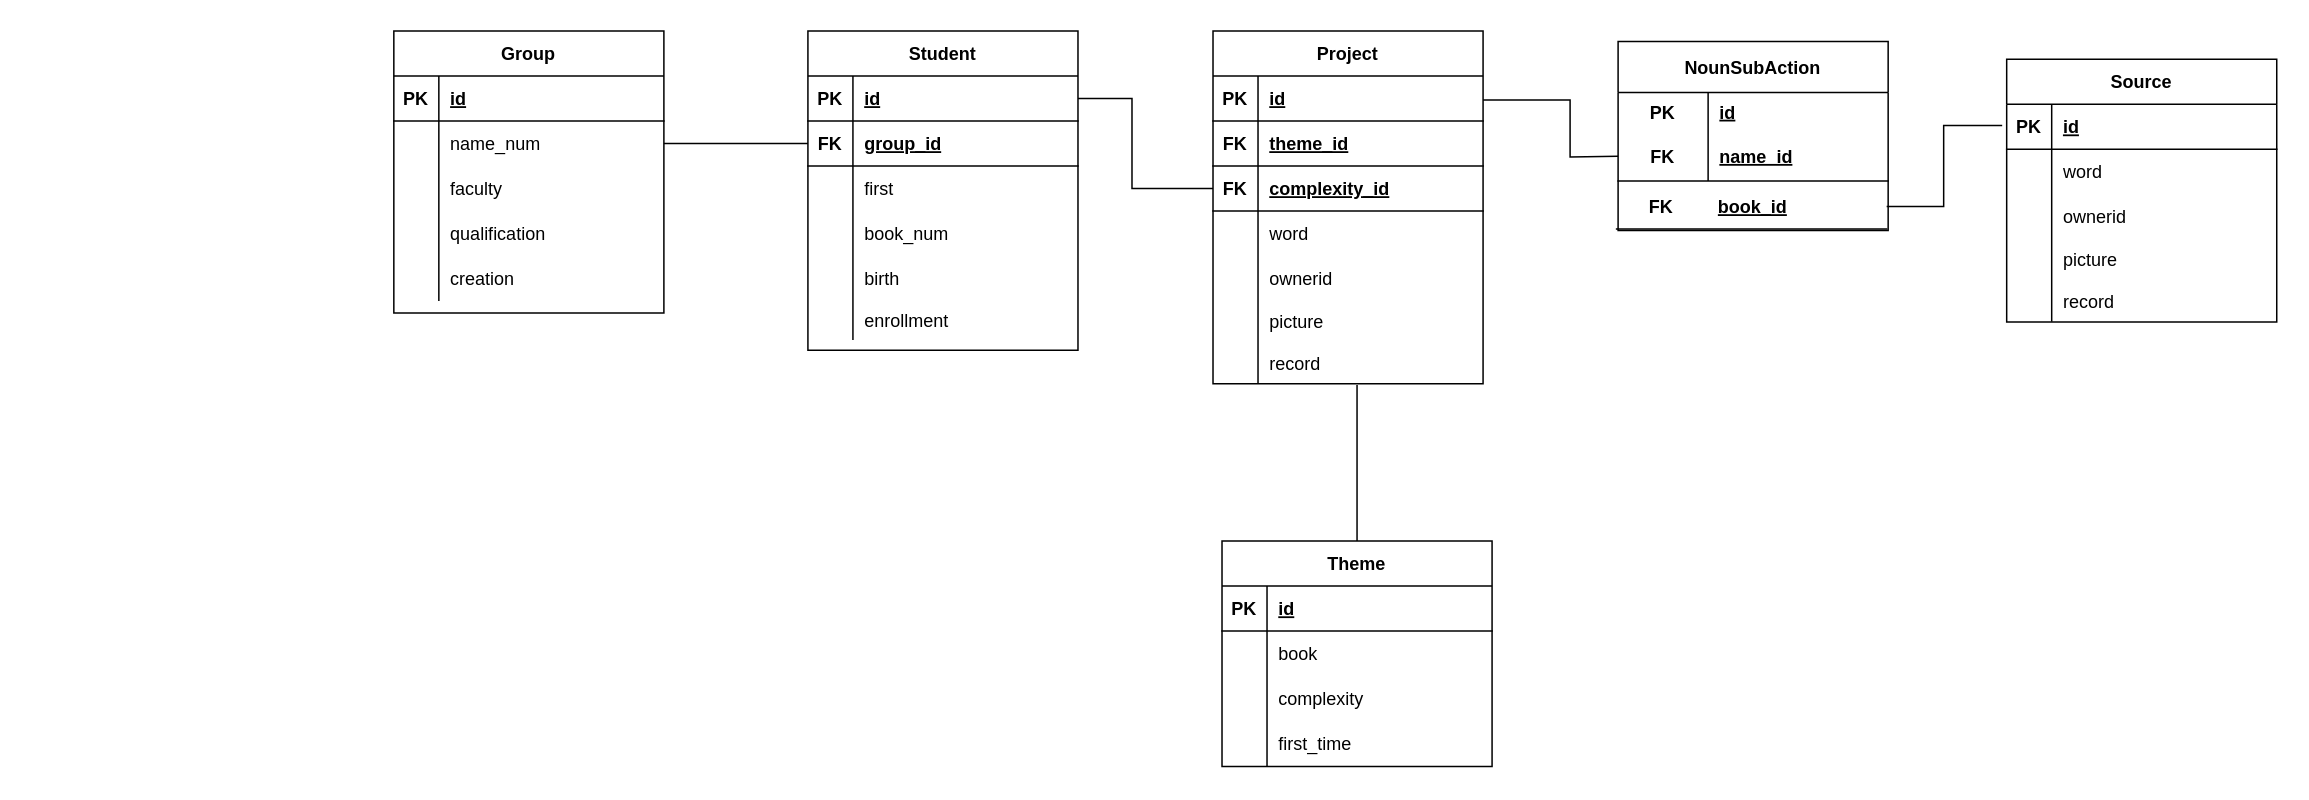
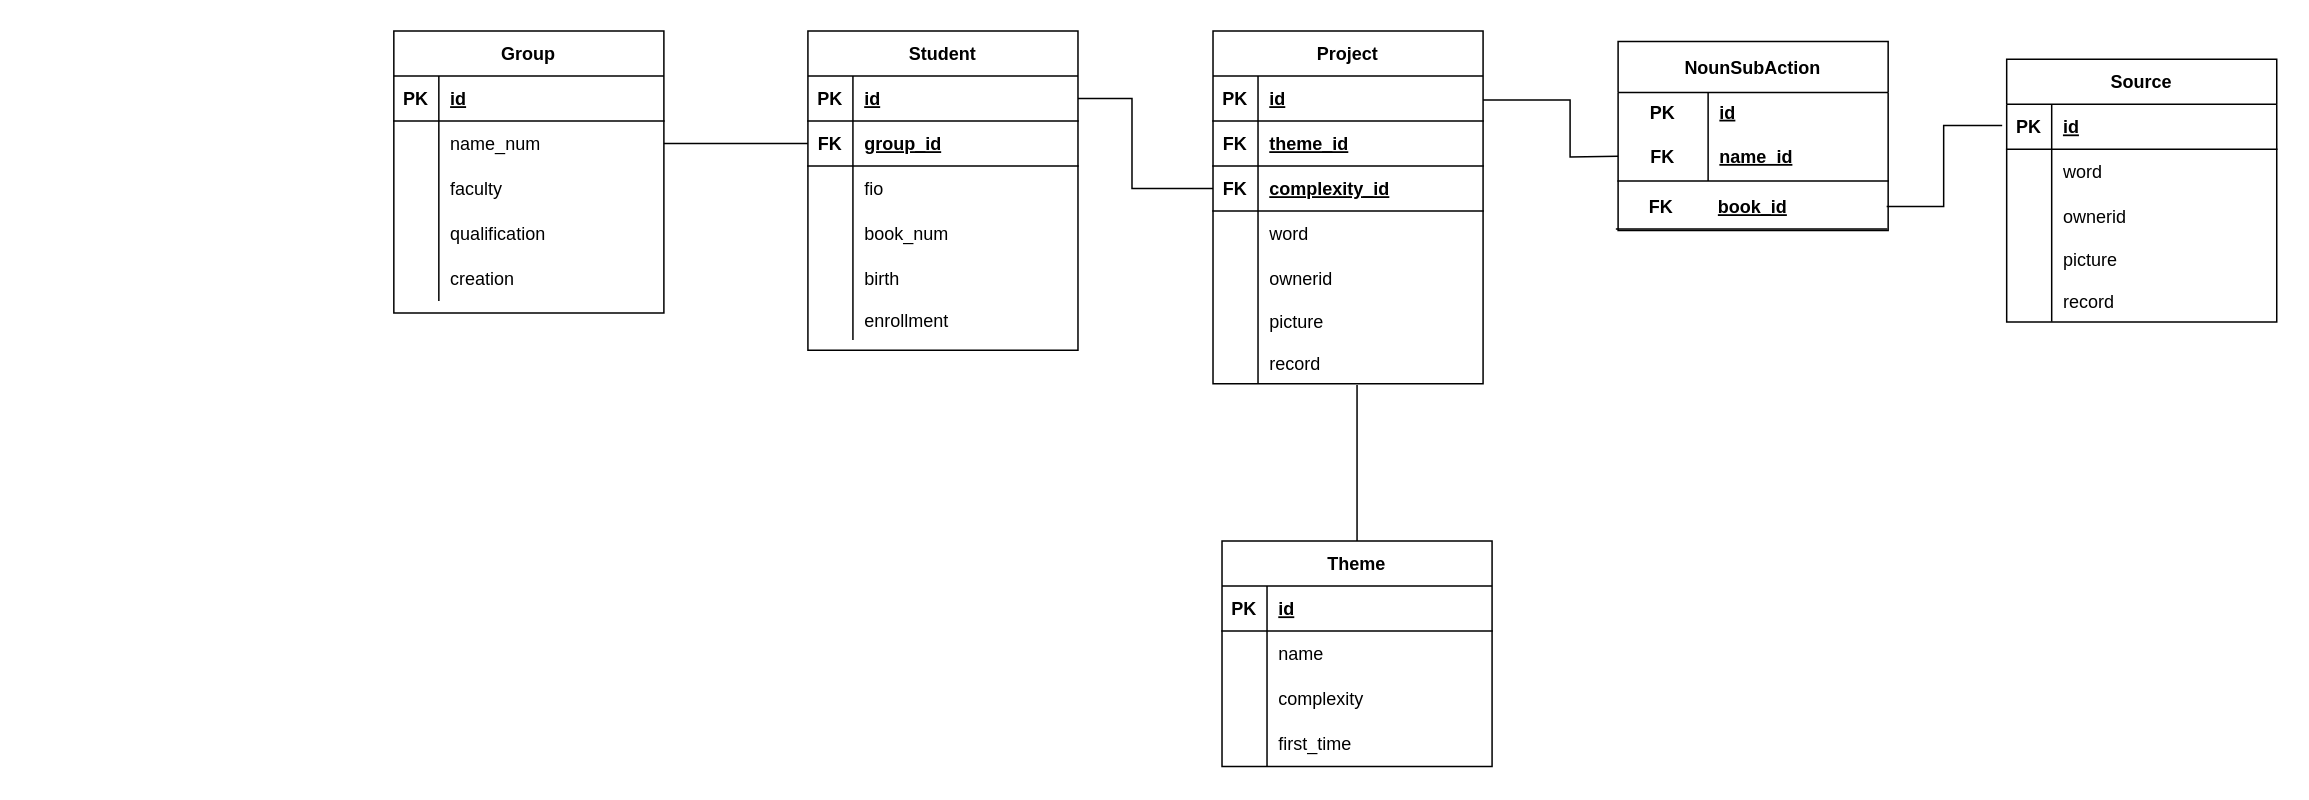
node "first": label "first" -> "fio"
node "book": label "book" -> "name"
